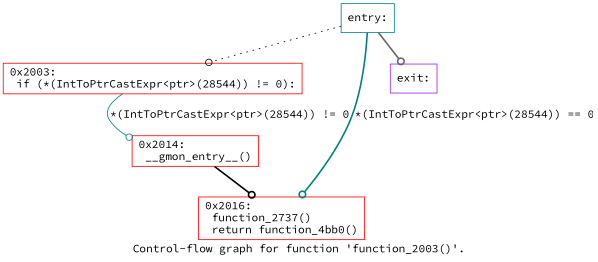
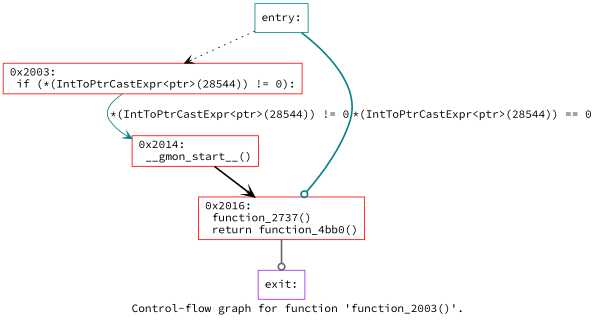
edge "entry:" -> "0x2003:": arrowhead odot -> vee
edge "entry:" -> "exit:": now "0x2016:" -> "exit:"
edge "0x2003:" -> "0x2014:": arrowhead odot -> vee
node "0x2014:": text "__gmon_entry__()" -> "__gmon_start__()"
edge "0x2014:" -> "0x2016:": arrowhead odot -> vee
